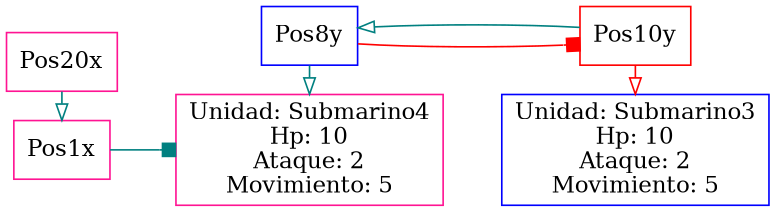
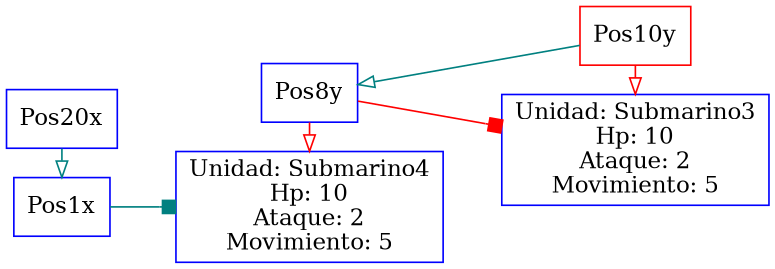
edge "Pos8y" -> "Pos10y": now "Pos8y" -> "Unidad: Submarino3 Hp: 10 Ataque: 2 Movimiento: 5"
node "Pos20x": color deeppink -> blue
edge "Pos8y" -> "Unidad: Submarino4 Hp: 10 Ataque: 2 Movimiento: 5": color teal -> red
node "Pos1x": color deeppink -> blue
node "Unidad: Submarino4 Hp: 10 Ataque: 2 Movimiento: 5": color deeppink -> blue
